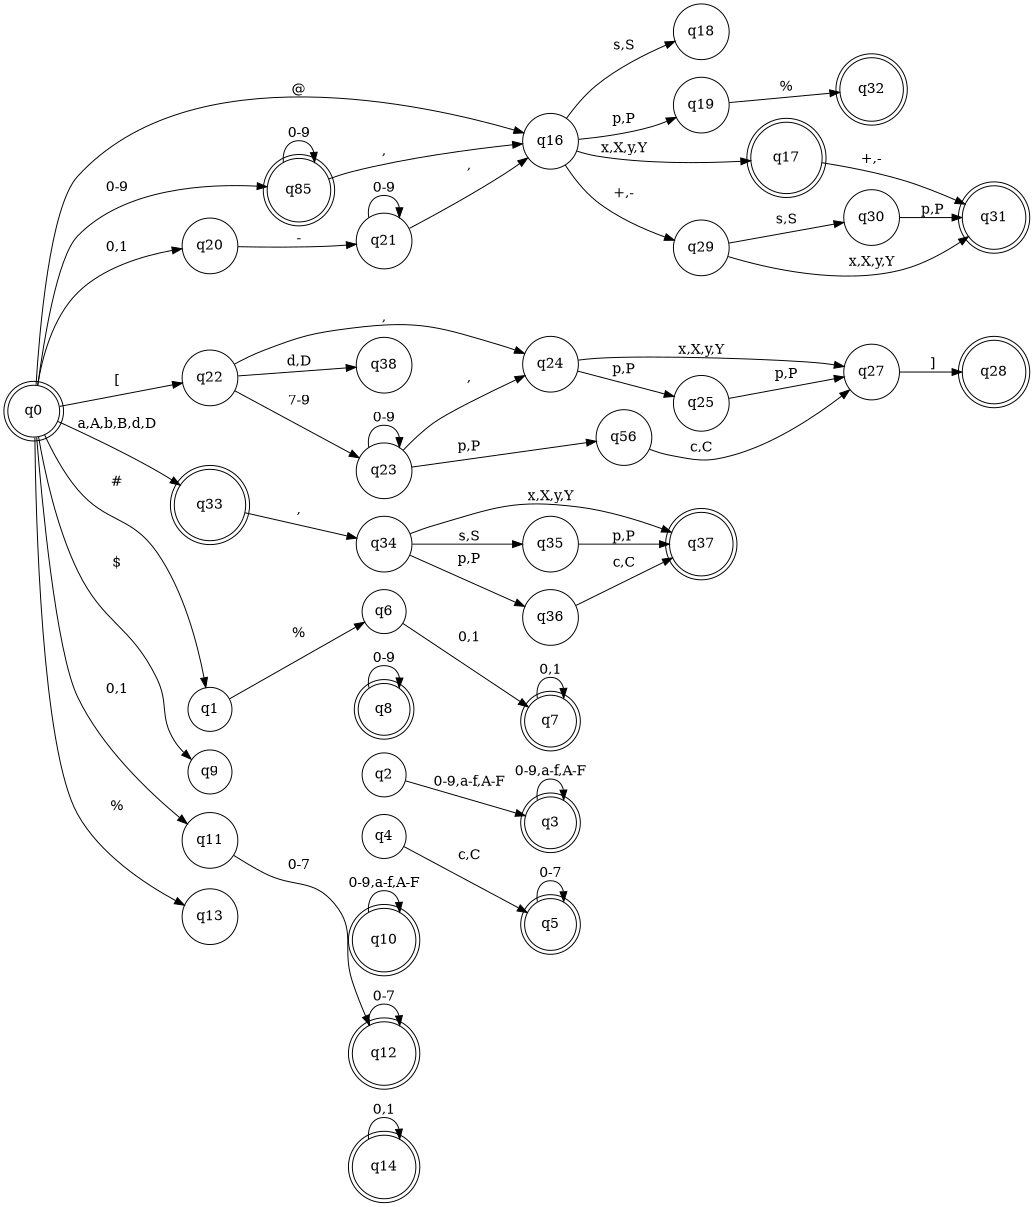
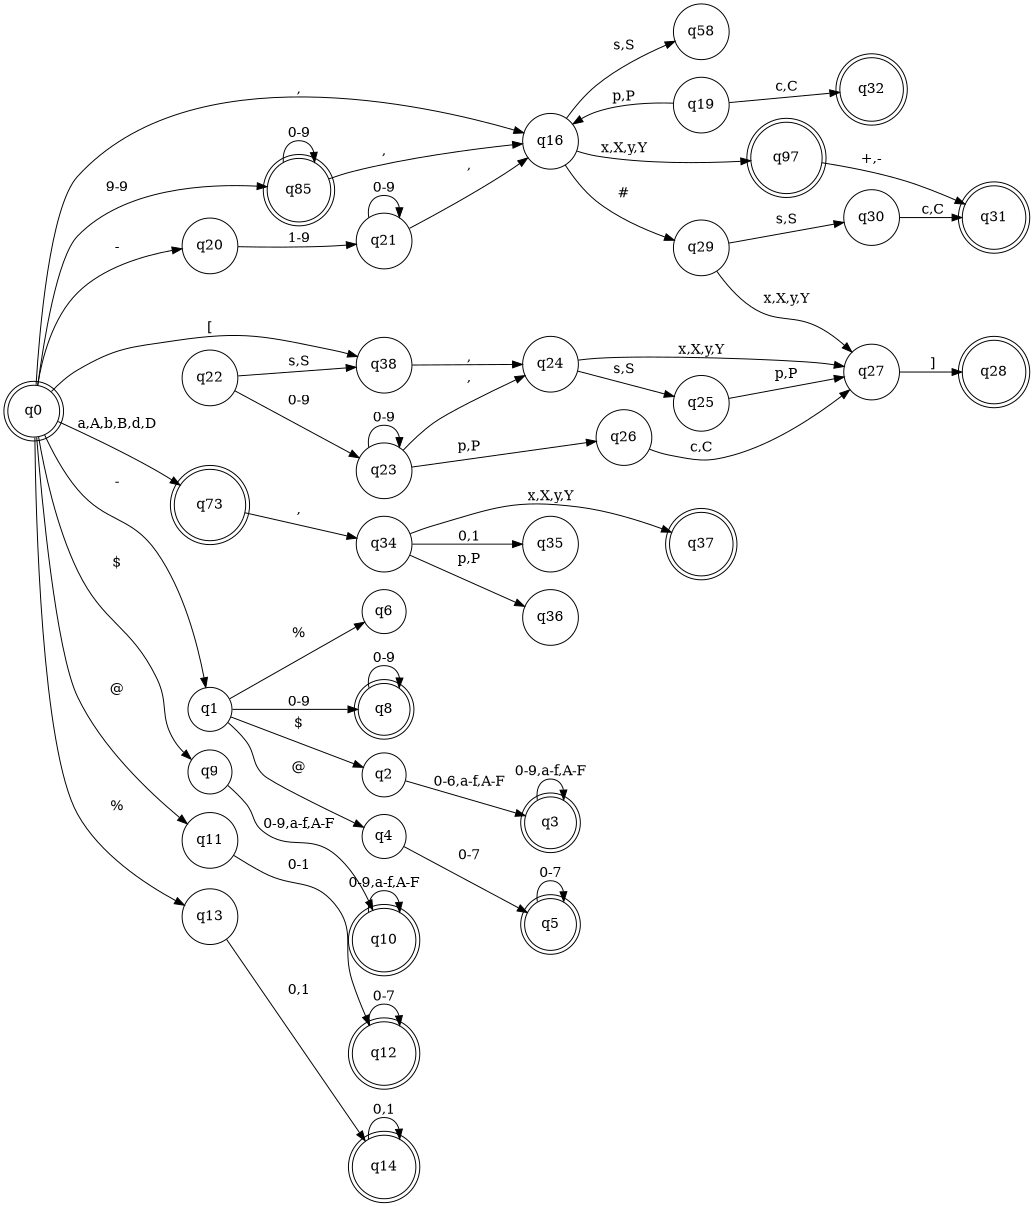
node "q18": label "q18" -> "q58"
edge "q19" -> "q32": label "%" -> "c,C"
edge "q0" -> "q16": label "@" -> ","
edge "q16" -> "q19": reversed
node "q17": label "q17" -> "q97"
edge "q0" -> "q85": label "0-9" -> "9-9"
edge "q16" -> "q29": label "+,-" -> "#"
edge "q30" -> "q31": label "p,P" -> "c,C"
edge "q20" -> "q21": label "-" -> "1-9"
edge "q0" -> "q20": label "0,1" -> "-"
edge "q29" -> "q31": now "q29" -> "q27"
edge "q22" -> "q24": now "q38" -> "q24"
edge "q22" -> "q38": label "d,D" -> "s,S"
edge "q24" -> "q25": label "p,P" -> "s,S"
edge "q0" -> "q22": now "q0" -> "q38"
edge "q22" -> "q23": label "7-9" -> "0-9"
node "q56": label "q56" -> "q26"
edge "q0" -> "q1": label "#" -> "-"
node "q33": label "q33" -> "q73"
edge "q34" -> "q35": label "s,S" -> "0,1"
edge "q35" -> "q37": removed, label "p,P"
edge "q36" -> "q37": removed, label "c,C"
edge "q0" -> "q11": label "0,1" -> "@"
edge "q1" -> "q8": added, label "0-9"
node "q7": removed
edge "q1" -> "q2": added, label "$"
edge "q2" -> "q3": label "0-9,a-f,A-F" -> "0-6,a-f,A-F"
edge "q1" -> "q4": added, label "@"
edge "q9" -> "q10": added, label "0-9,a-f,A-F"
edge "q4" -> "q5": label "c,C" -> "0-7"
edge "q11" -> "q12": label "0-7" -> "0-1"
edge "q13" -> "q14": added, label "0,1"
